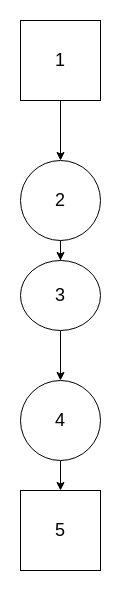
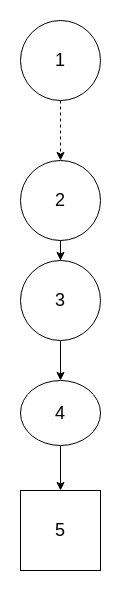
node "1": shape rectangle -> ellipse
edge "1" -> "2": style solid -> dashed
node "3": size 80x70 -> 80x80
node "4": size 80x80 -> 80x65
